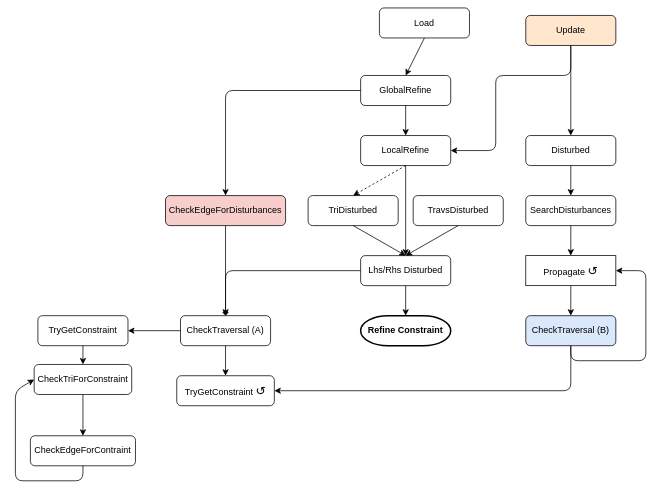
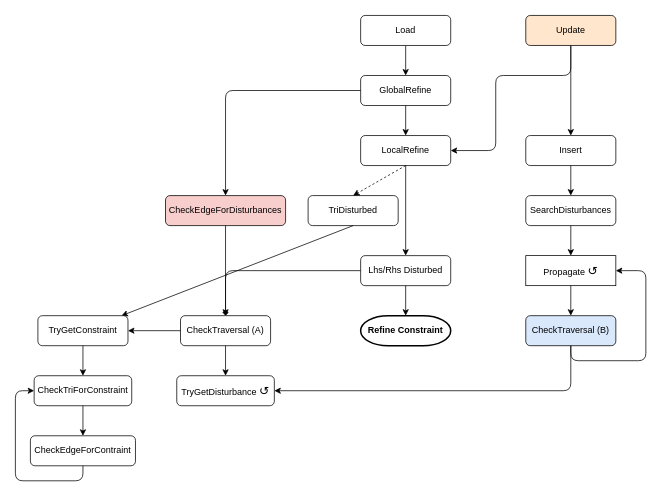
node "Load": moved (424, 23) -> (405, 30)
node "Disturbed": label "Disturbed" -> "Insert"
node "TravsDisturbed": removed
edge "TriDisturbed" -> "Lhs/Rhs Disturbed": now "TriDisturbed" -> "TryGetConstraint"
edge "TravsDisturbed" -> "Lhs/Rhs Disturbed": removed
node "CheckTriForConstraint": moved (83, 379) -> (83, 390)
node "TryGetConstraint ↺": label "TryGetConstraint ↺" -> "TryGetDisturbance ↺"
